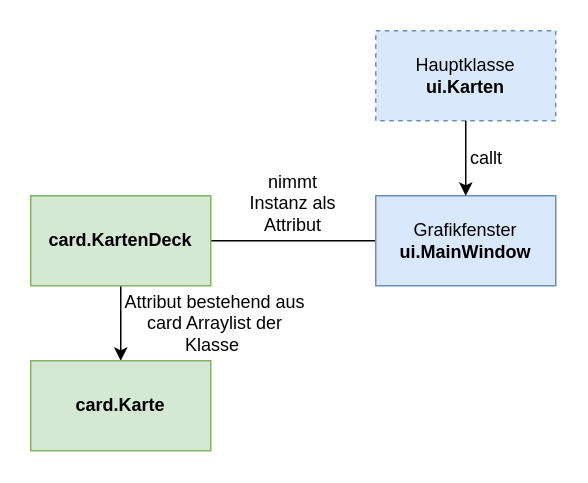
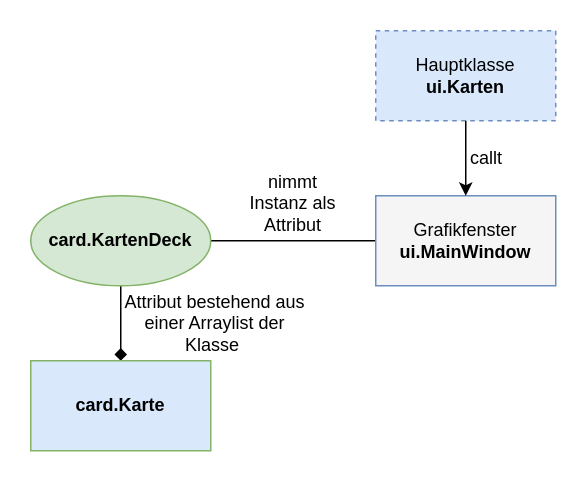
node "card.KartenDeck": shape rectangle -> ellipse
node "Grafikfenster ui.MainWindow": fillcolor #dae8fc -> #f5f5f5
node "Attribut bestehend aus card Arraylist der Klasse": label "Attribut bestehend aus card Arraylist der Klasse" -> "Attribut bestehend aus einer Arraylist der Klasse"
edge "card.KartenDeck" -> "card.Karte": arrowhead classic -> diamond
node "card.Karte": fillcolor #d5e8d4 -> #dae8fc
